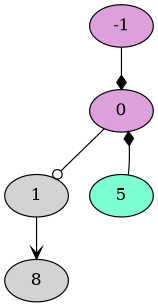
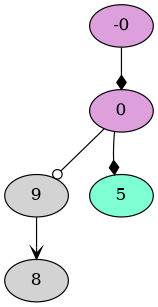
node "-1": label "-1" -> "-0"
edge "5" -> "0": reversed
node "1": label "1" -> "9"
